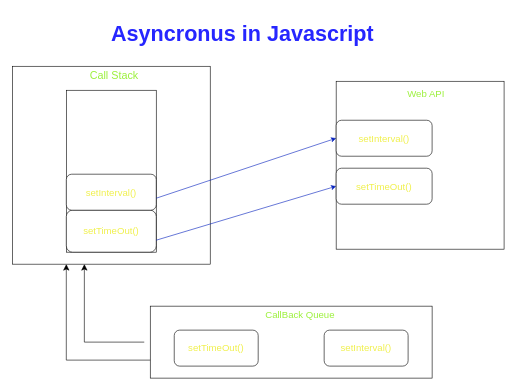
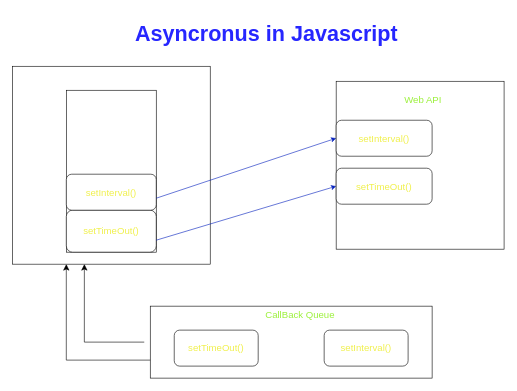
node "Asyncronus in Javascript": moved (258, 36) -> (282, 36)
node "Call Stack": removed
node "Web API": moved (426, 93) -> (423, 99)
